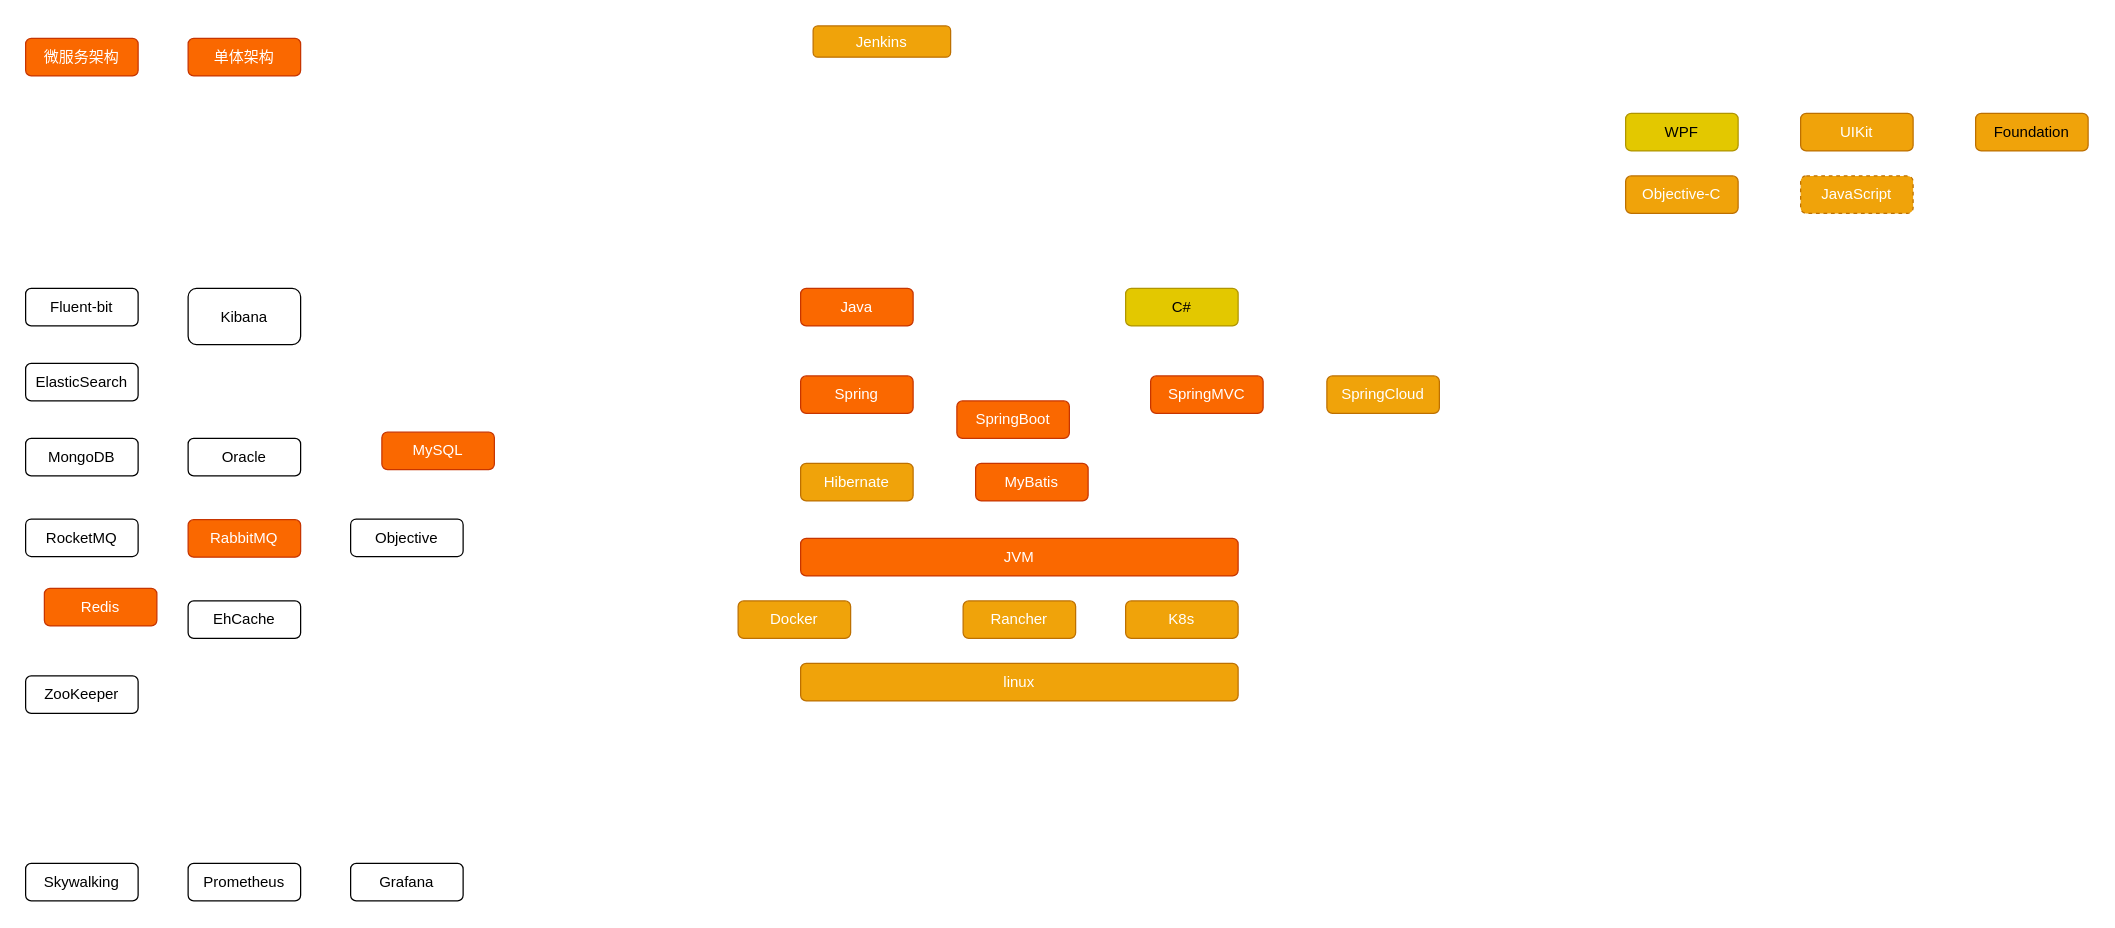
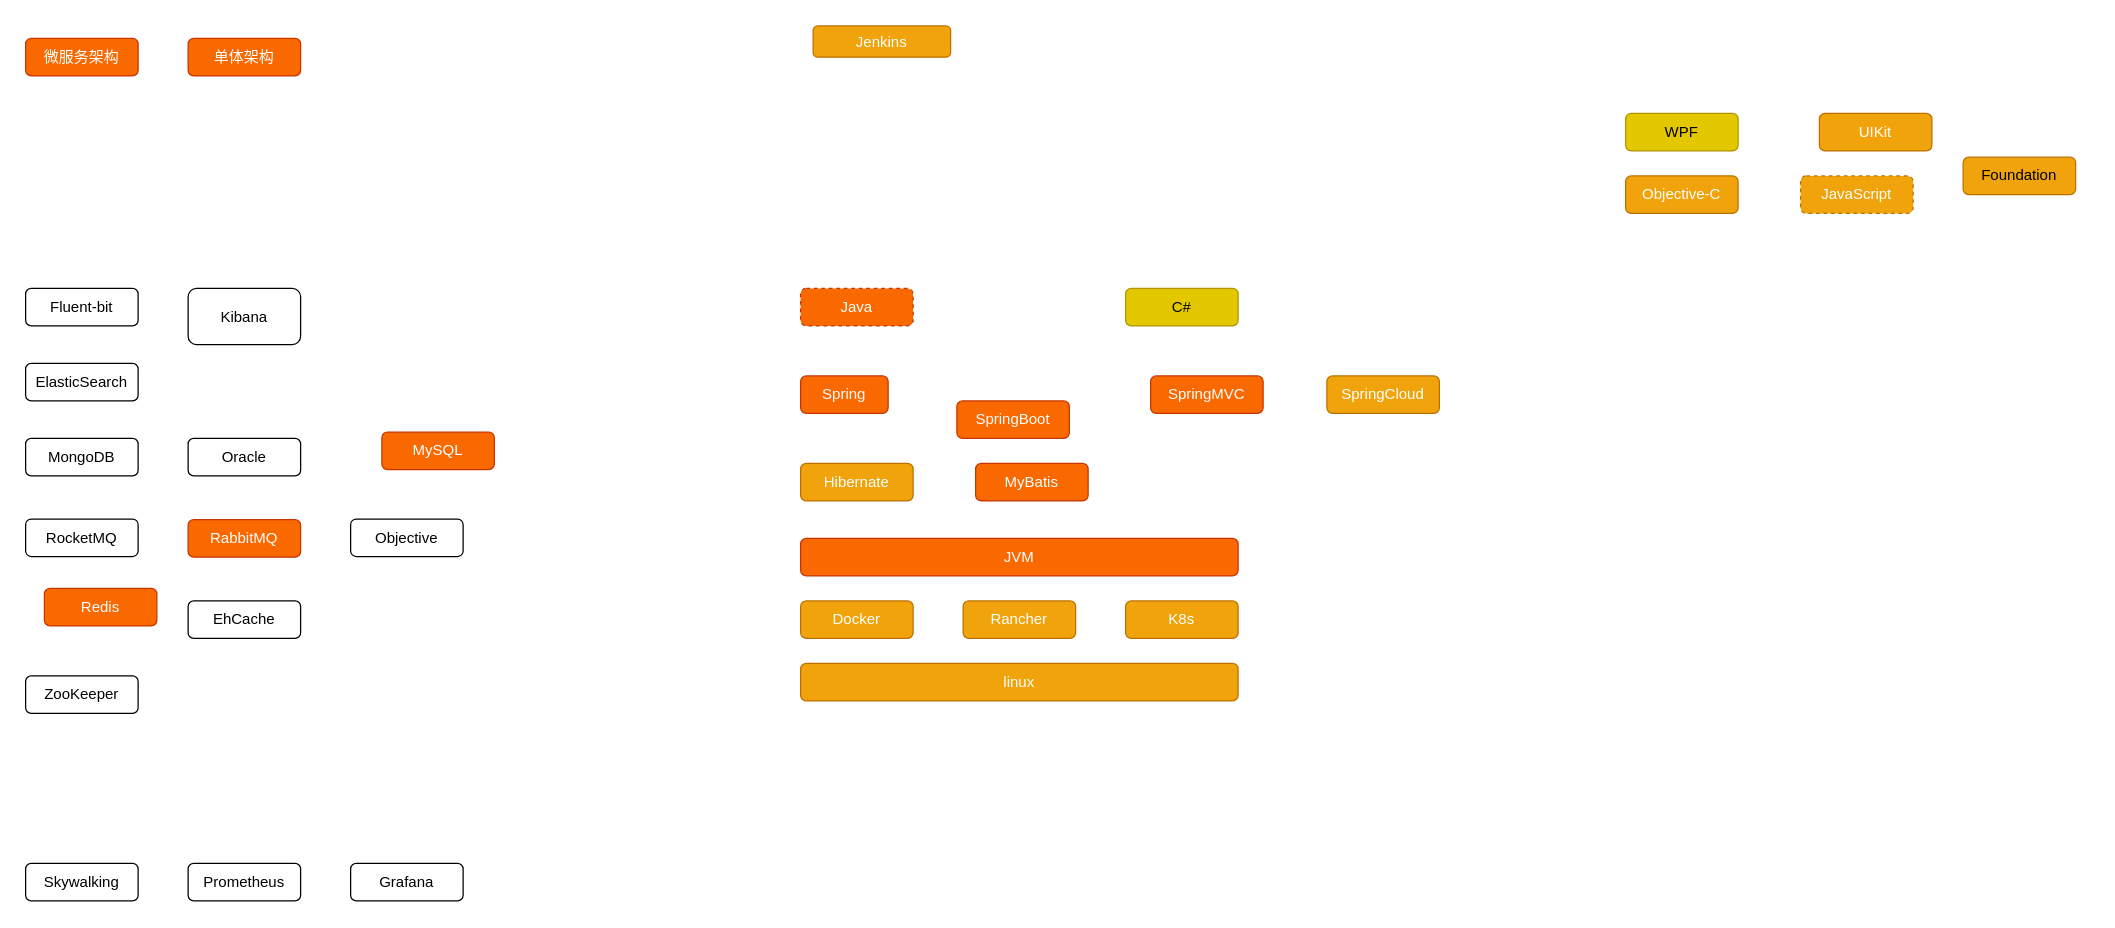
node "UIKit": moved (1857, 132) -> (1876, 132)
node "Foundation": moved (2032, 132) -> (2019, 176)
node "Java": style solid -> dashed
node "Spring": size 113x38 -> 88x38
node "Docker": moved (794, 619) -> (857, 619)
